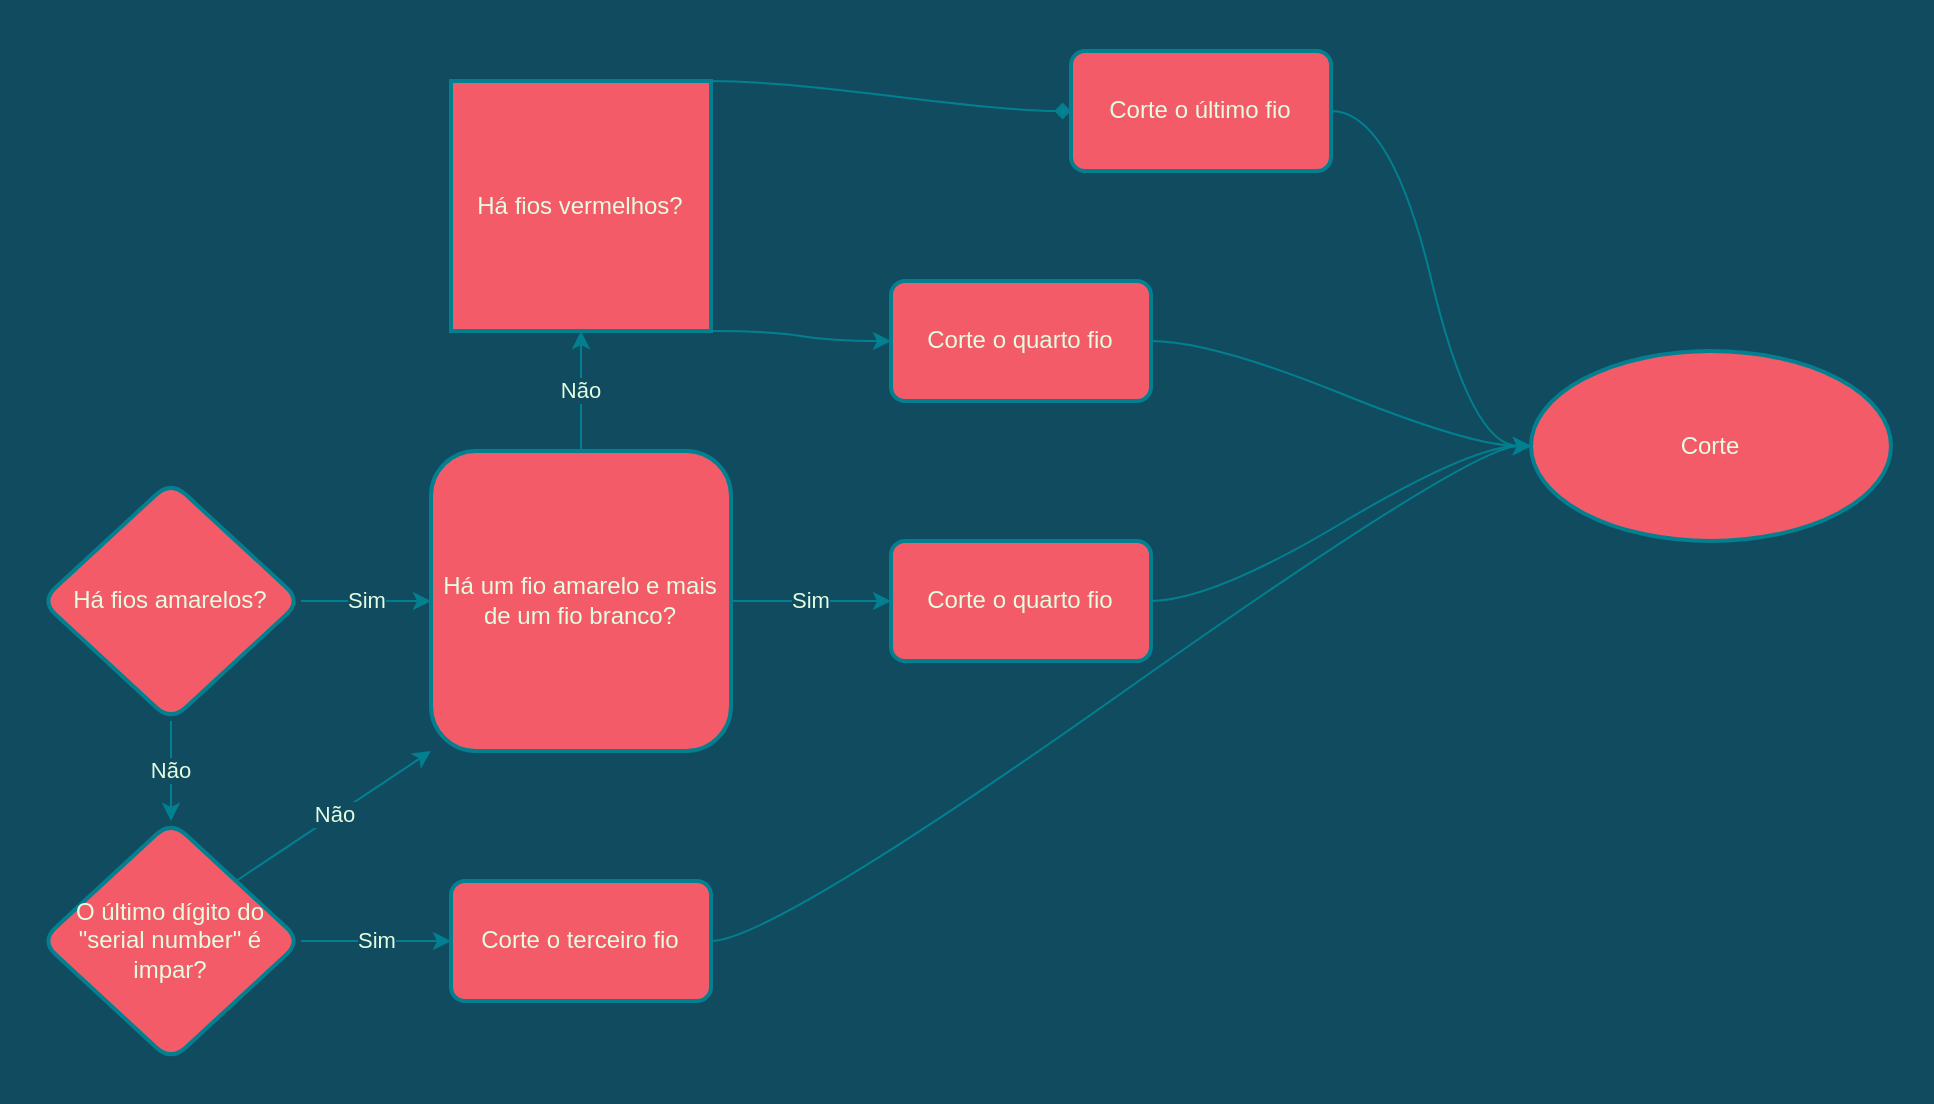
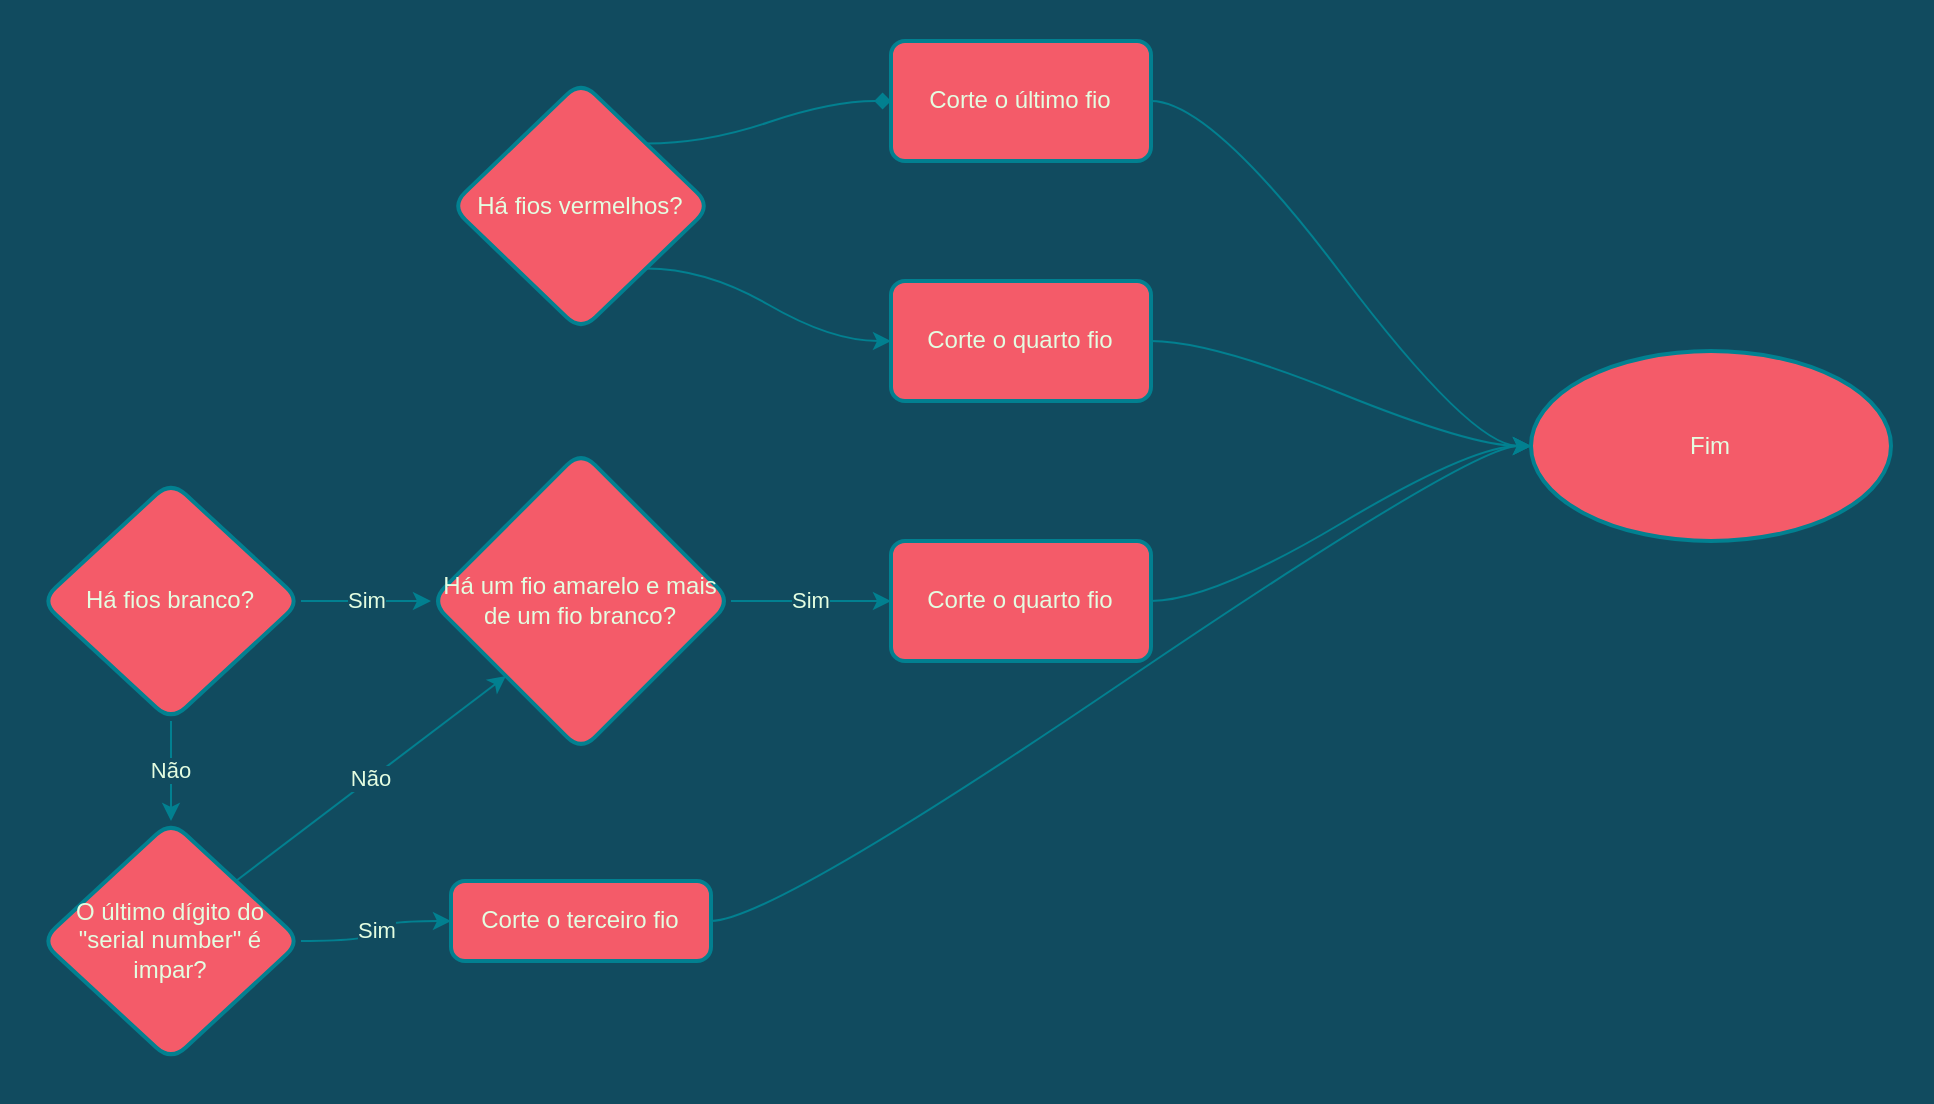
node "Corte o último fio": moved (1201, 111) -> (1021, 101)
node "Há fios vermelhos?": shape rectangle -> diamond
edge "Há um fio amarelo e mais de um fio branco?" -> "Há fios vermelhos?": removed, label "Não"
node "Corte": label "Corte" -> "Fim"
node "Há fios amarelos?": label "Há fios amarelos?" -> "Há fios branco?"
node "Há um fio amarelo e mais de um fio branco?": shape rounded rectangle -> diamond
node "Corte o terceiro fio": size 260x120 -> 260x80
